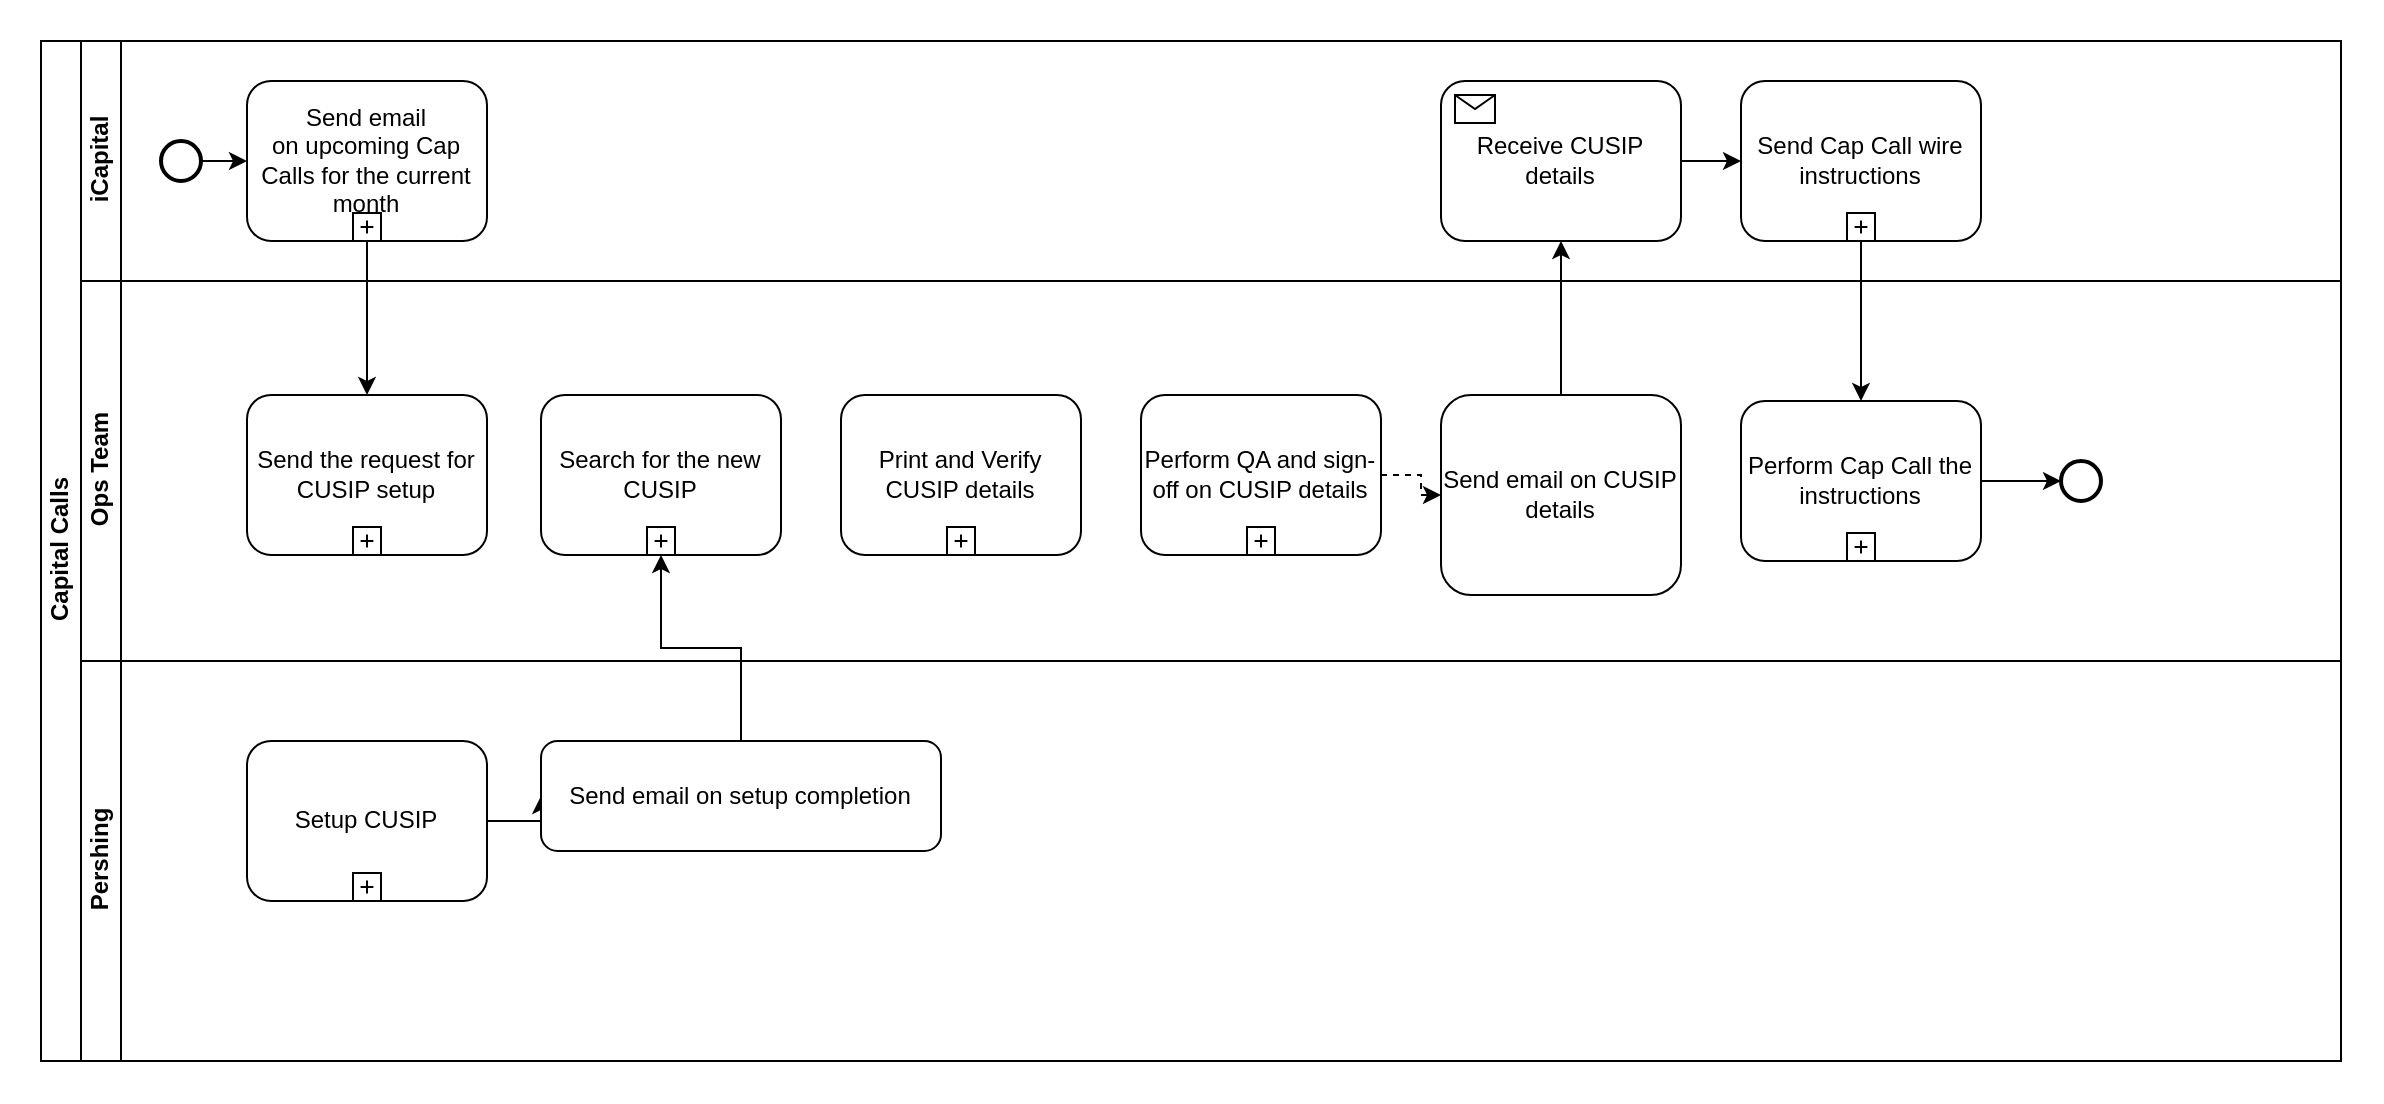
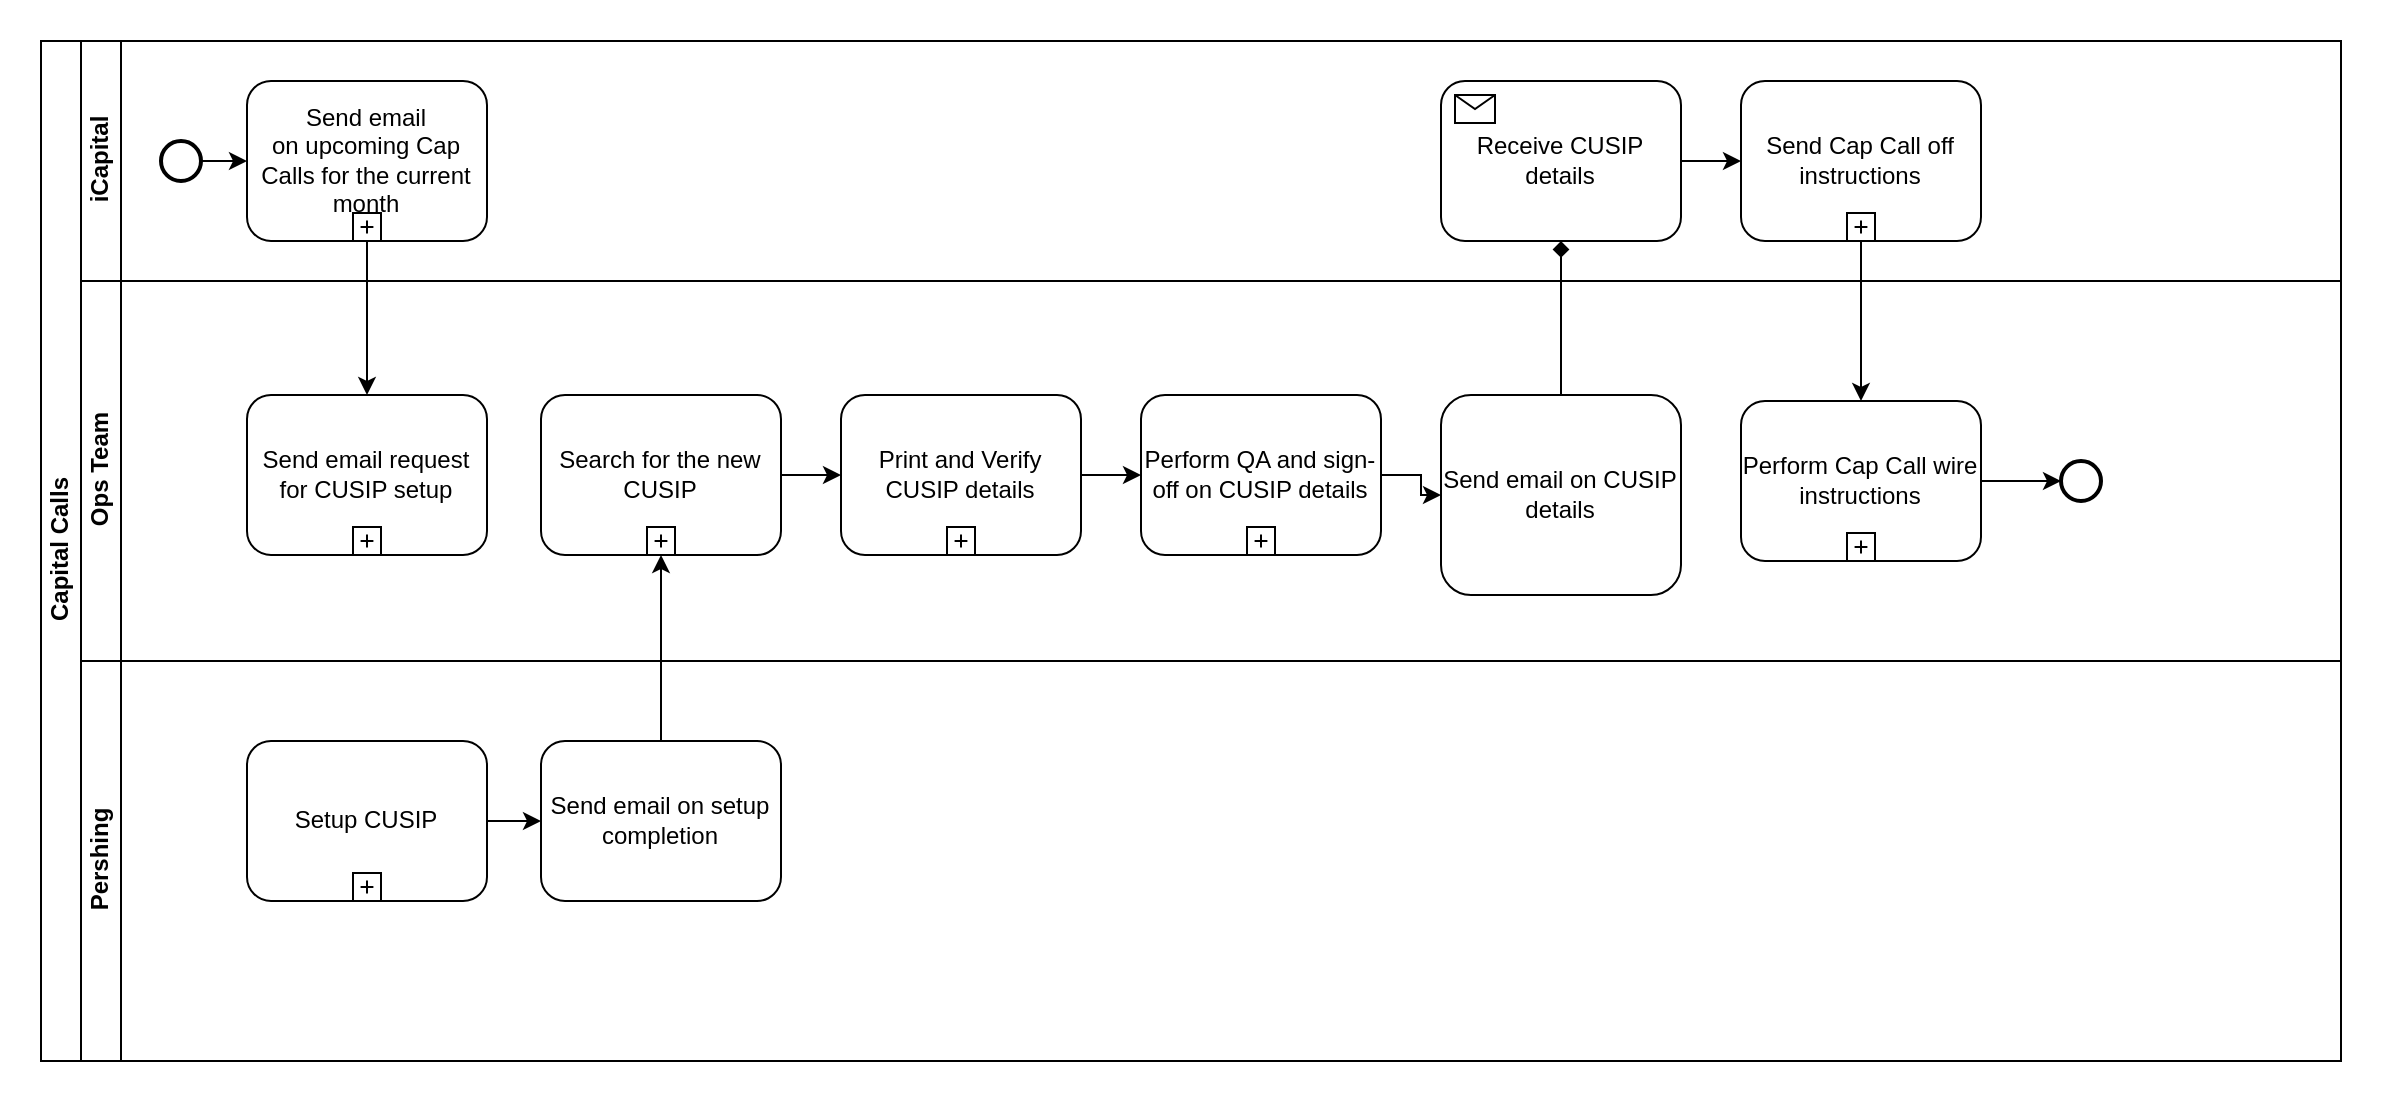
node "Send Cap Call wire instructions": label "Send Cap Call wire instructions" -> "Send Cap Call off instructions"
edge "Send email on CUSIP details" -> "Receive CUSIP details": arrowhead classic -> diamond
node "Send the request for CUSIP setup": label "Send the request for CUSIP setup" -> "Send email request for CUSIP setup"
edge "Search for the new CUSIP" -> "Print and Verify CUSIP details": added
edge "Print and Verify CUSIP details" -> "Perform QA and sign-off on CUSIP details": added
edge "Perform QA and sign-off on CUSIP details" -> "Send email on CUSIP details": style dashed -> solid
node "Perform Cap Call the instructions": label "Perform Cap Call the instructions" -> "Perform Cap Call wire instructions"
node "Send email on setup completion": size 400x110 -> 240x160
